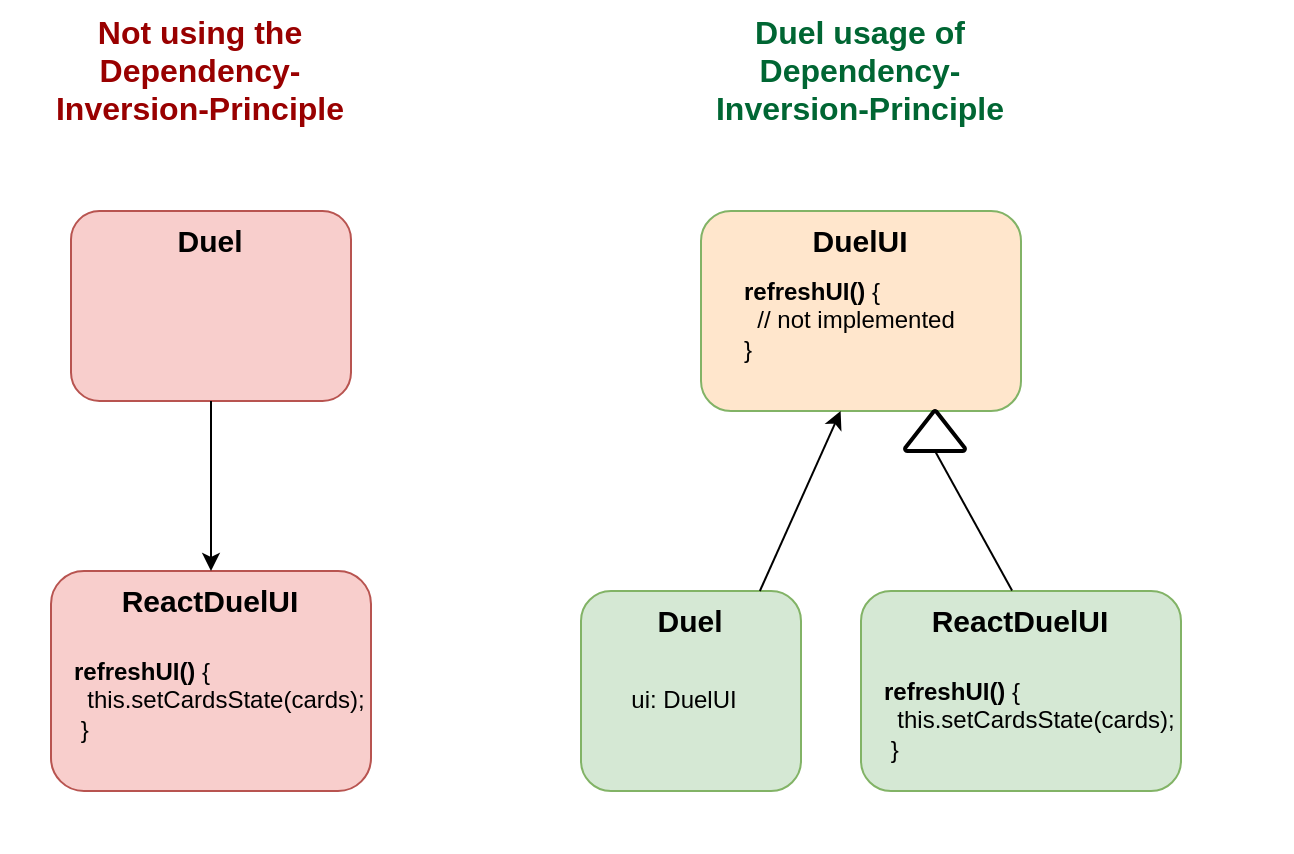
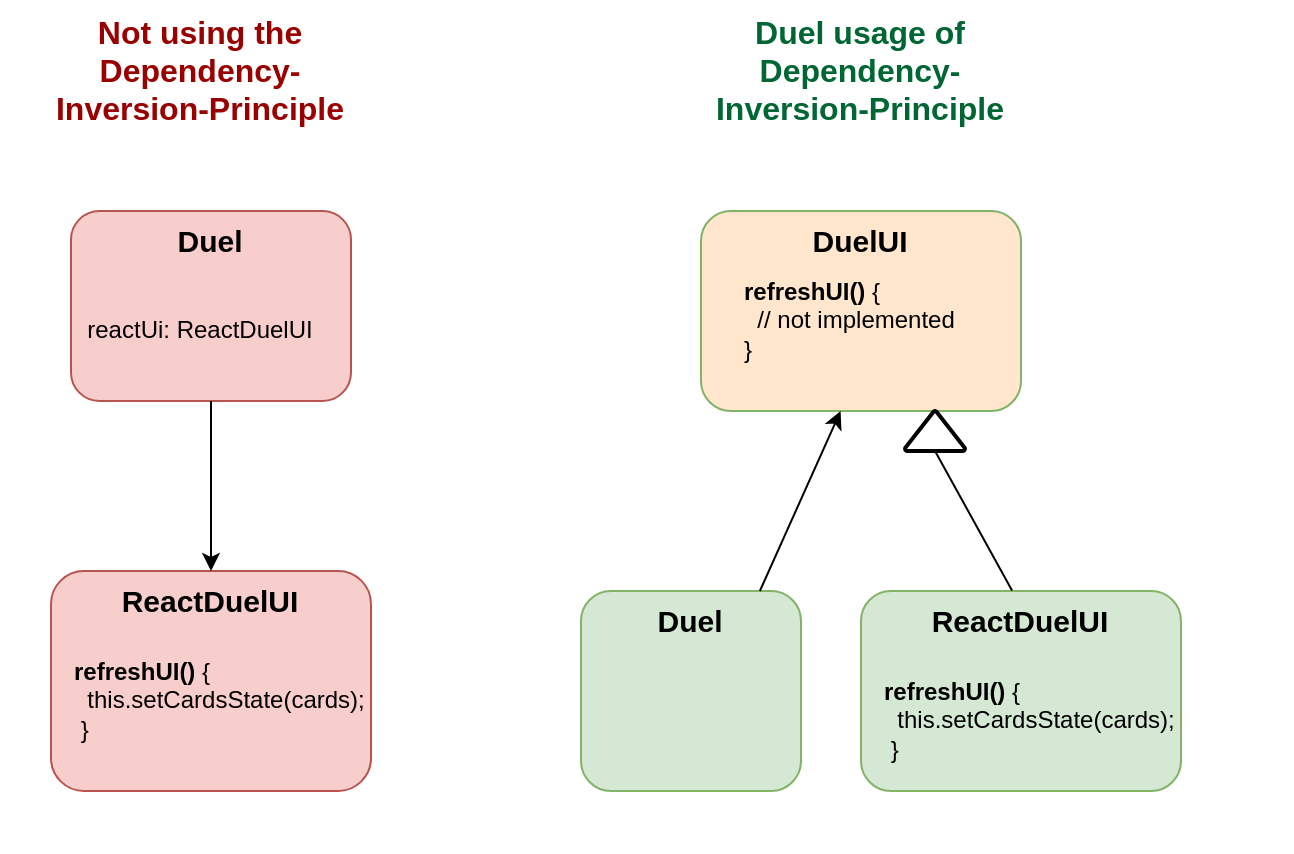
node "reactUi: ReactDuelUI": added
node "ui: DuelUI": removed
